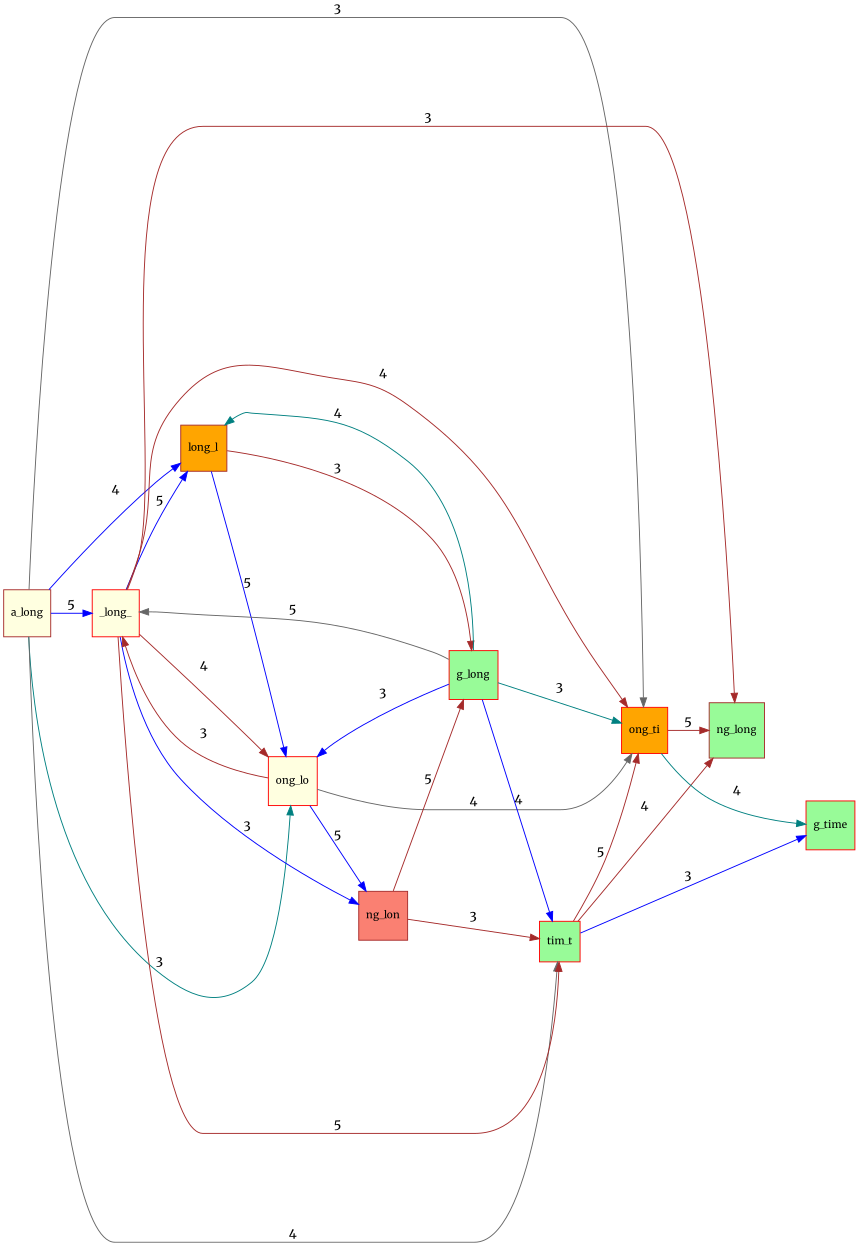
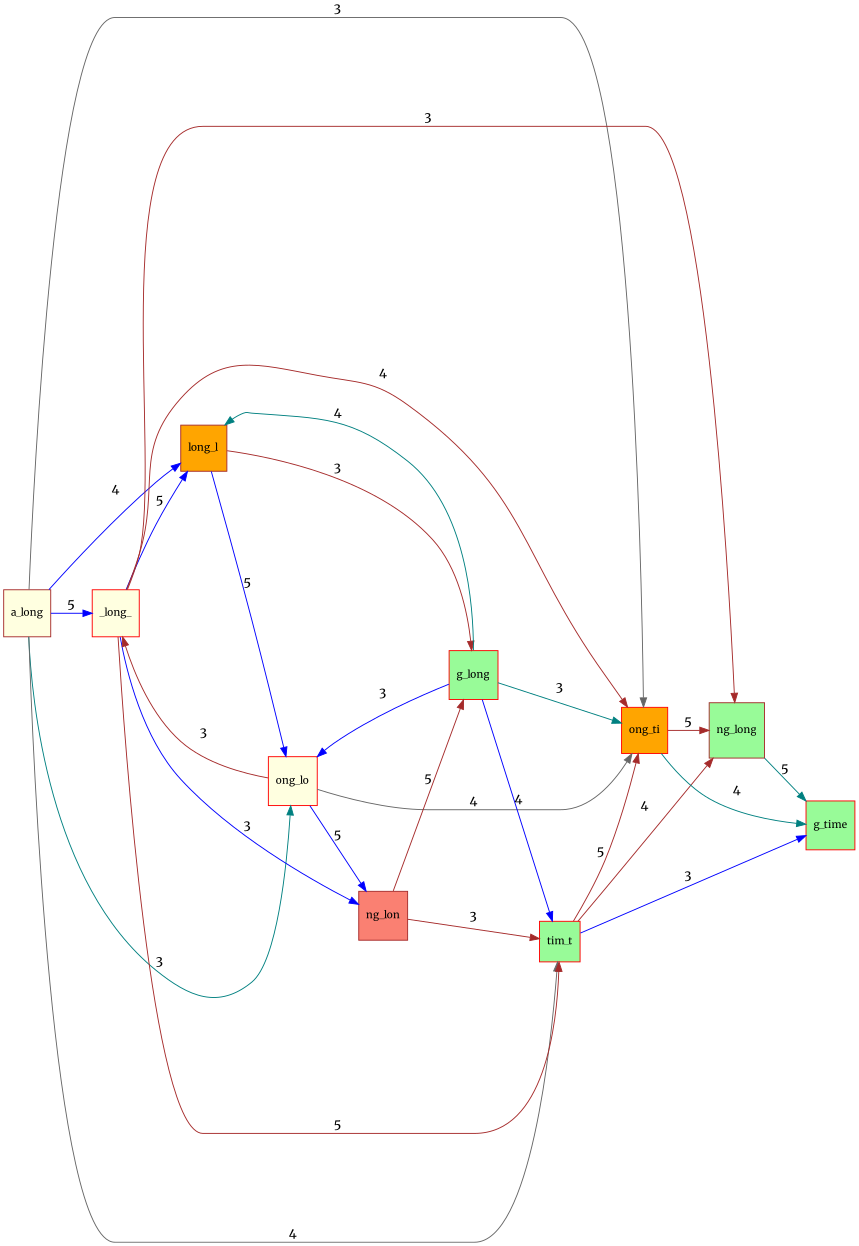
edge "g_long" -> "_long_": removed, label "5"
edge "_long_" -> "ong_lo": removed, label "4"
edge "ng_long" -> "g_time": added, label "5"
